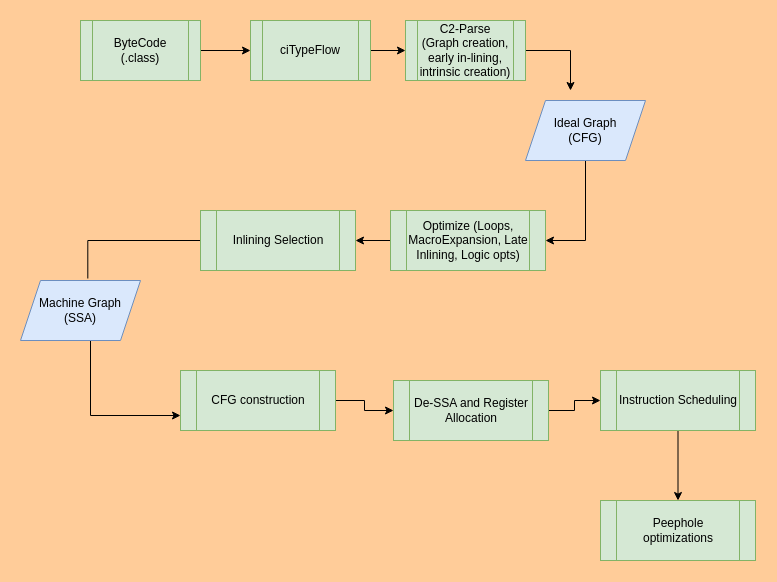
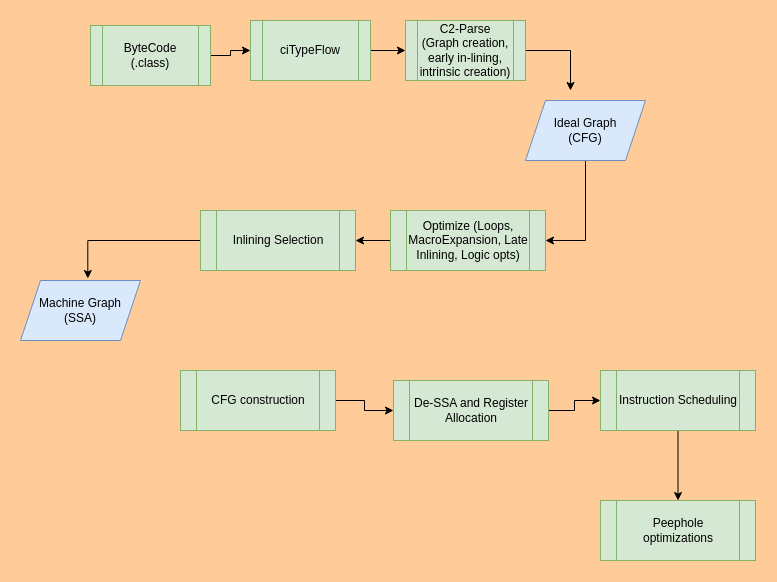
node "ByteCode (.class)": moved (141, 51) -> (151, 56)
edge "Inlining Selection" -- "Machine Graph (SSA)": arrowhead none -> classic
edge "Machine Graph (SSA)" -> "CFG construction": removed
